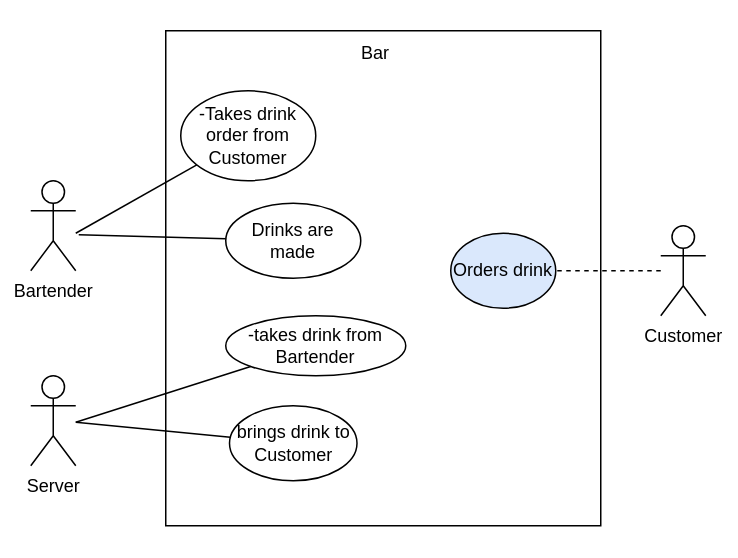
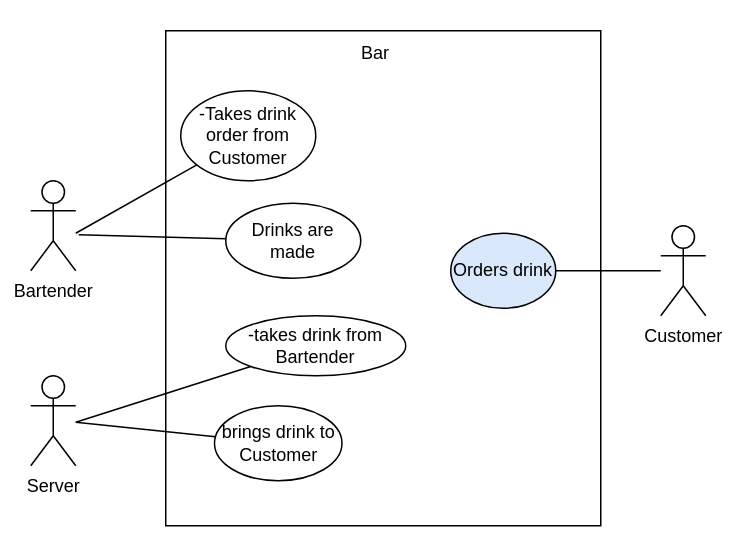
edge "Orders drink" -- "Customer": style dashed -> solid
node "brings drink to Customer": moved (293, 443) -> (278, 443)
